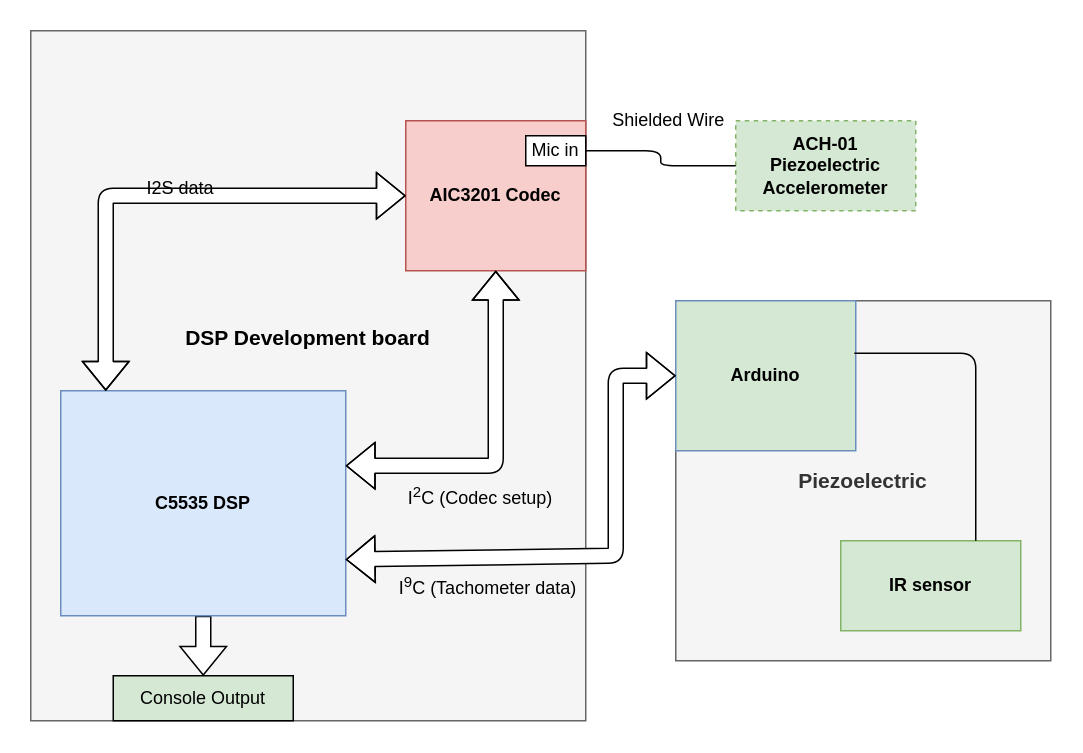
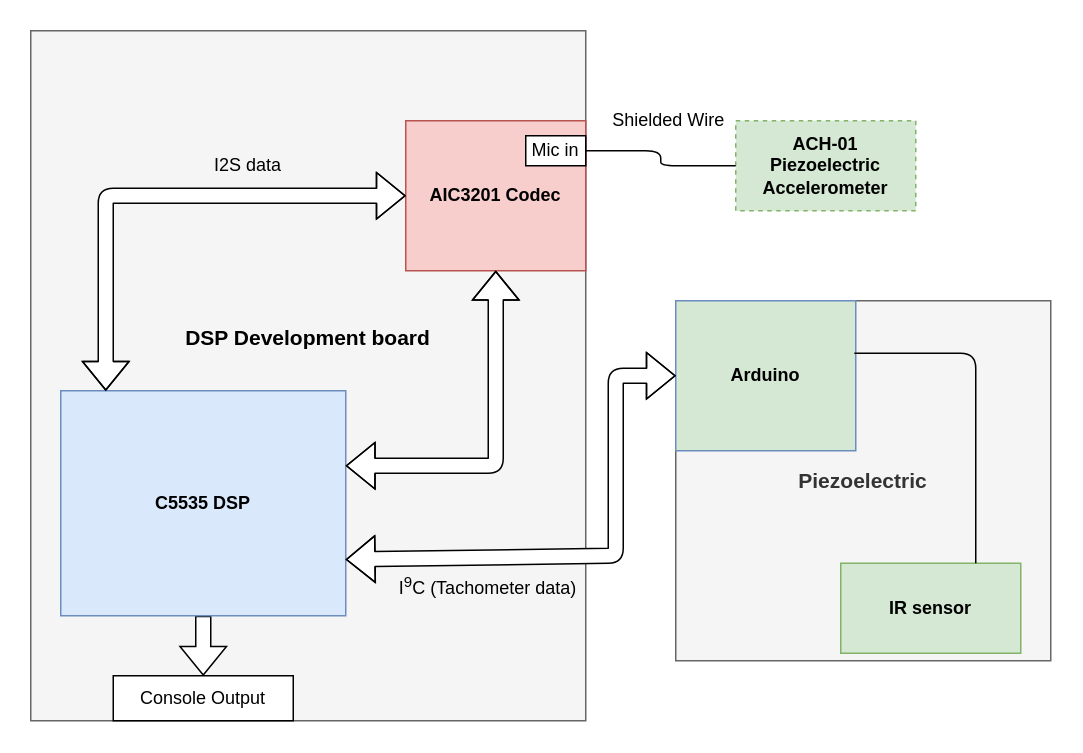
node "I2S data": moved (181, 188) -> (248, 166)
node "I2C (Codec setup)": removed
node "IR sensor": moved (931, 586) -> (931, 608)
node "Console Output": fillcolor #d5e8d4 -> #ffffff
